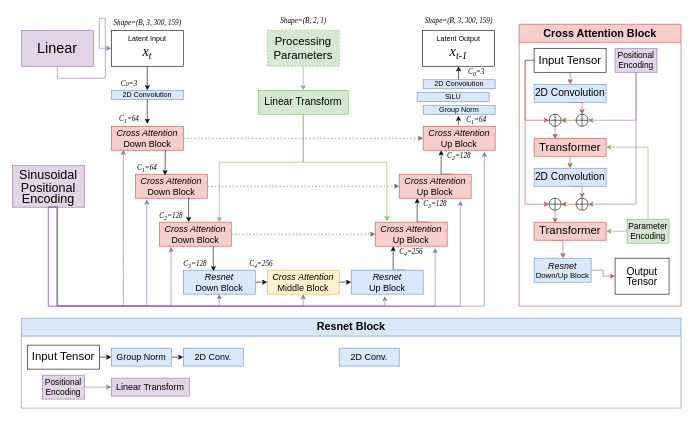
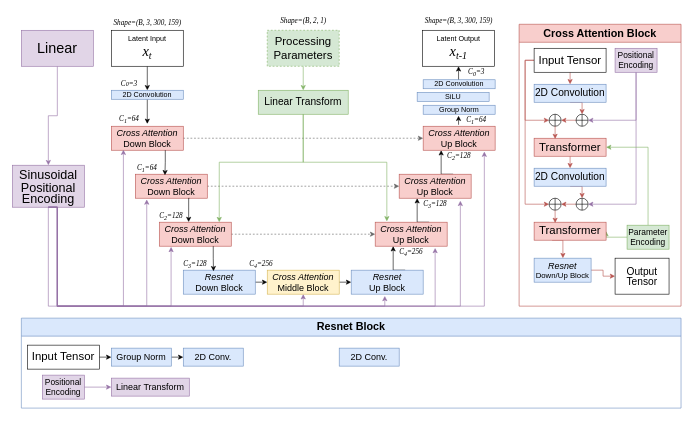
edge "Linear" -> "Latent Input xt": now "Linear" -> "Sinusoidal Positional Encoding"
node "Parameter Encoding": moved (648, 231) -> (648, 237)
edge "Sinusoidal Positional Encoding" -> "Resnet Down Block": removed
